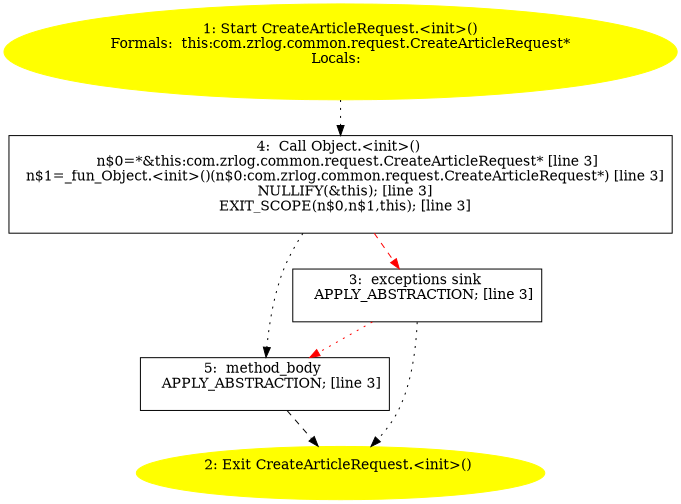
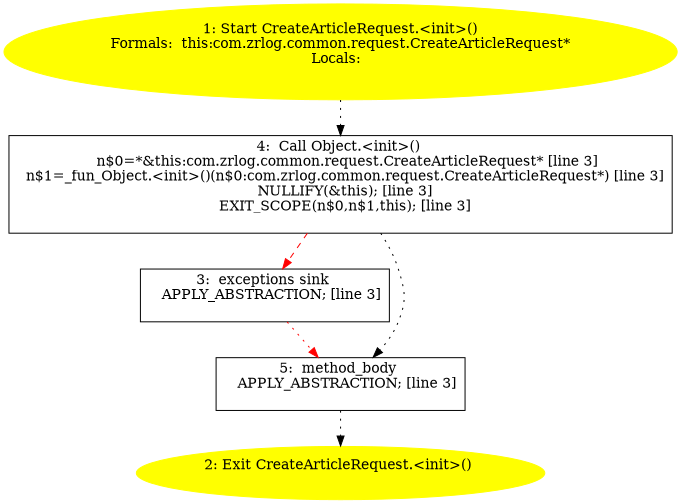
edge "3:  exceptions sink APPLY_ABSTRACTION; [line 3]" -> "2: Exit CreateArticleRequest.<init>()": removed
edge "5:  method_body APPLY_ABSTRACTION; [line 3]" -> "2: Exit CreateArticleRequest.<init>()": style dashed -> dotted
